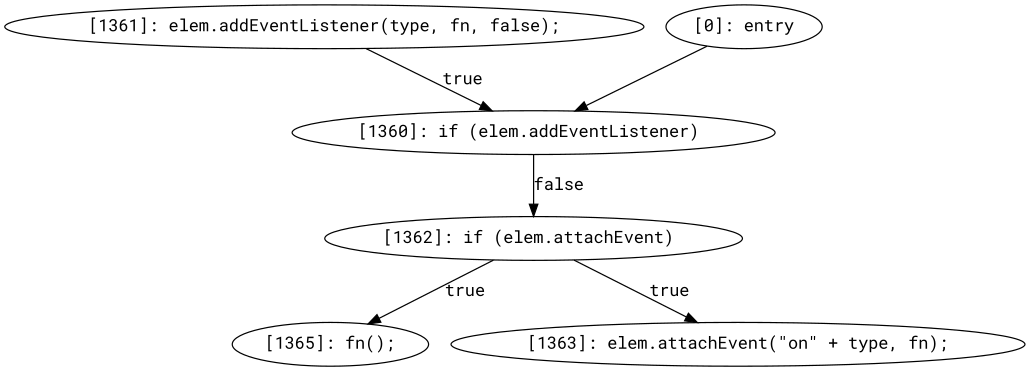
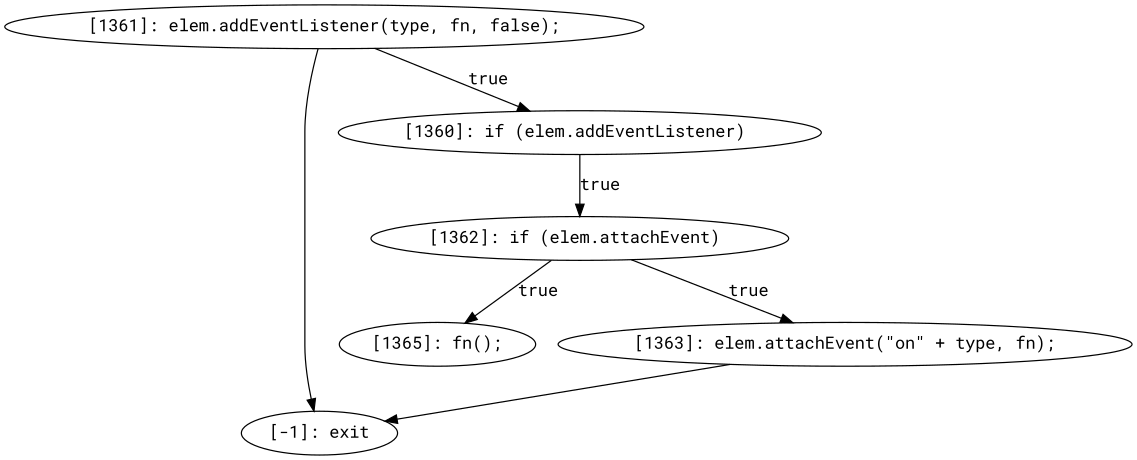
node "[0]: entry": removed
edge "[1360]: if (elem.addEventListener)" -> "[1362]: if (elem.attachEvent)": label "false" -> "true"
node "[-1]: exit": added
